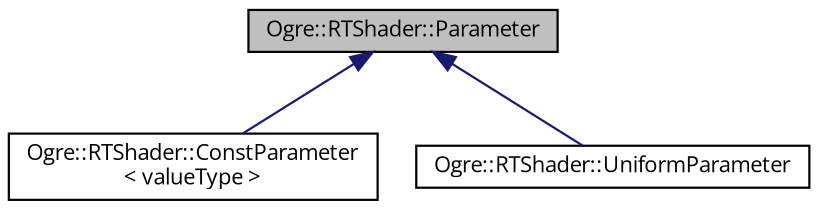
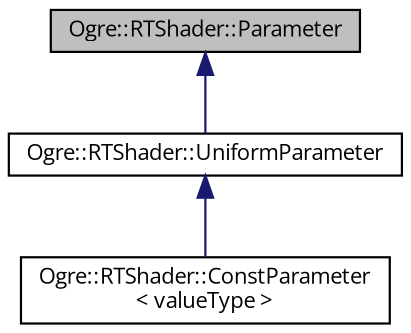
edge "Ogre::RTShader::ConstParameter < valueType >" -> "Ogre::RTShader::Parameter": now "Ogre::RTShader::ConstParameter < valueType >" -> "Ogre::RTShader::UniformParameter"
